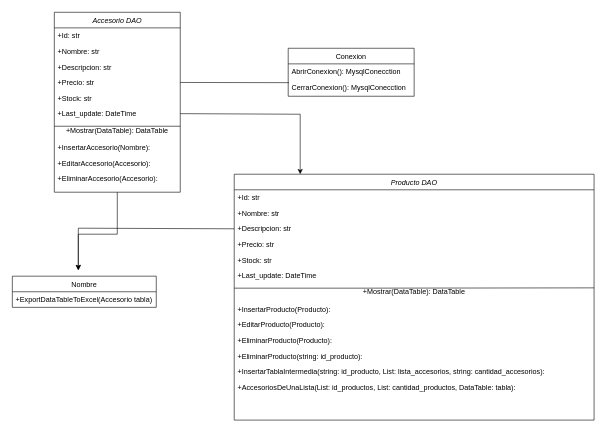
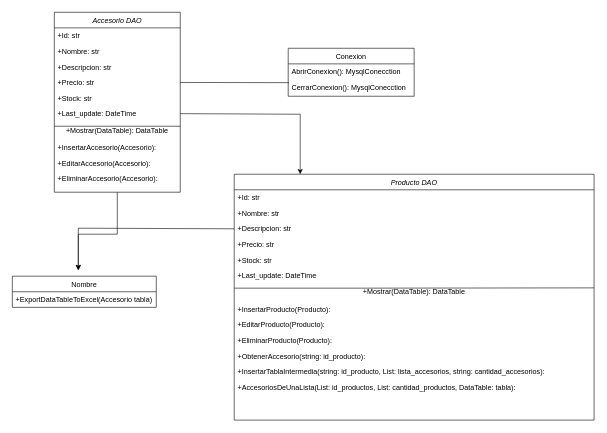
node "+InsertarAccesorio(Nombre):": label "+InsertarAccesorio(Nombre):" -> "+InsertarAccesorio(Accesorio):"
node "+EliminarProducto(string: id_producto):": label "+EliminarProducto(string: id_producto):" -> "+ObtenerAccesorio(string: id_producto):"
